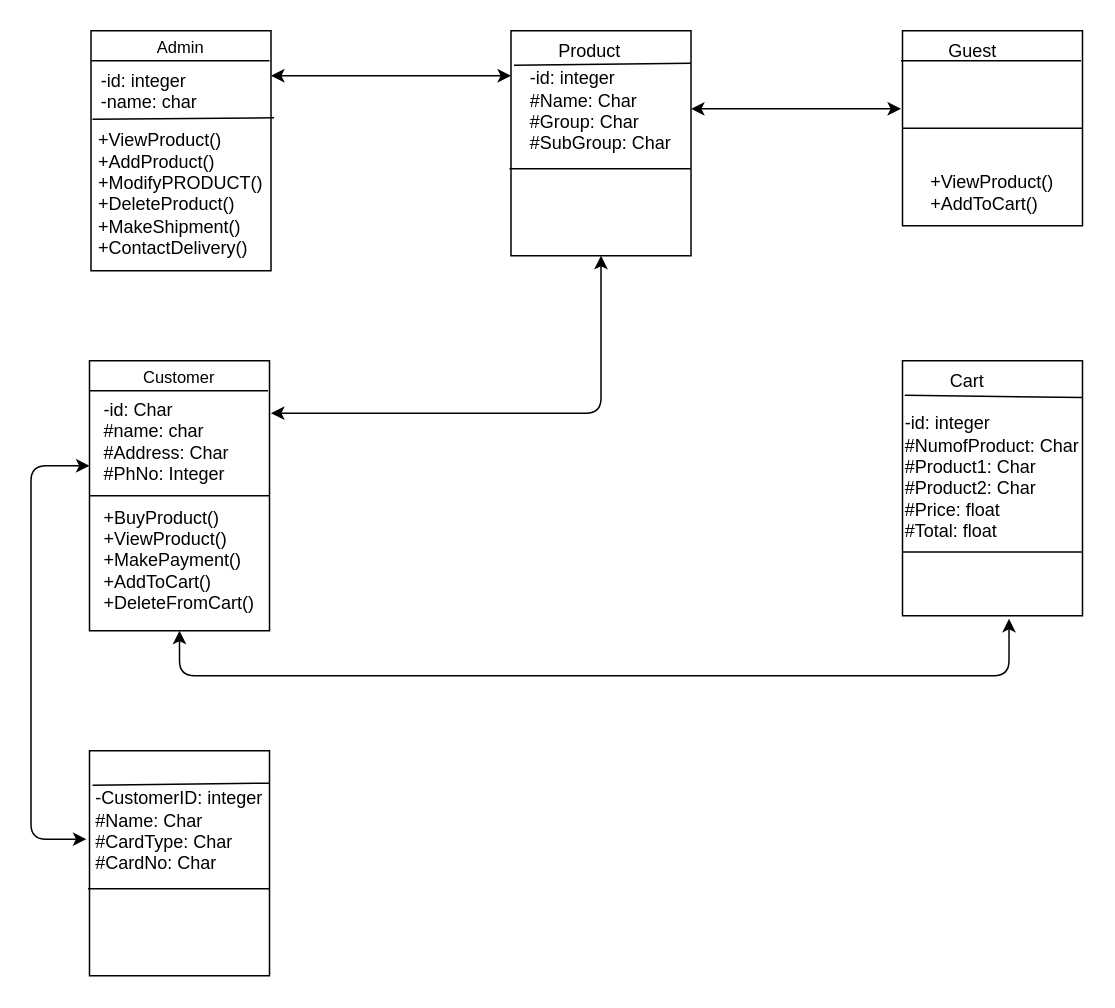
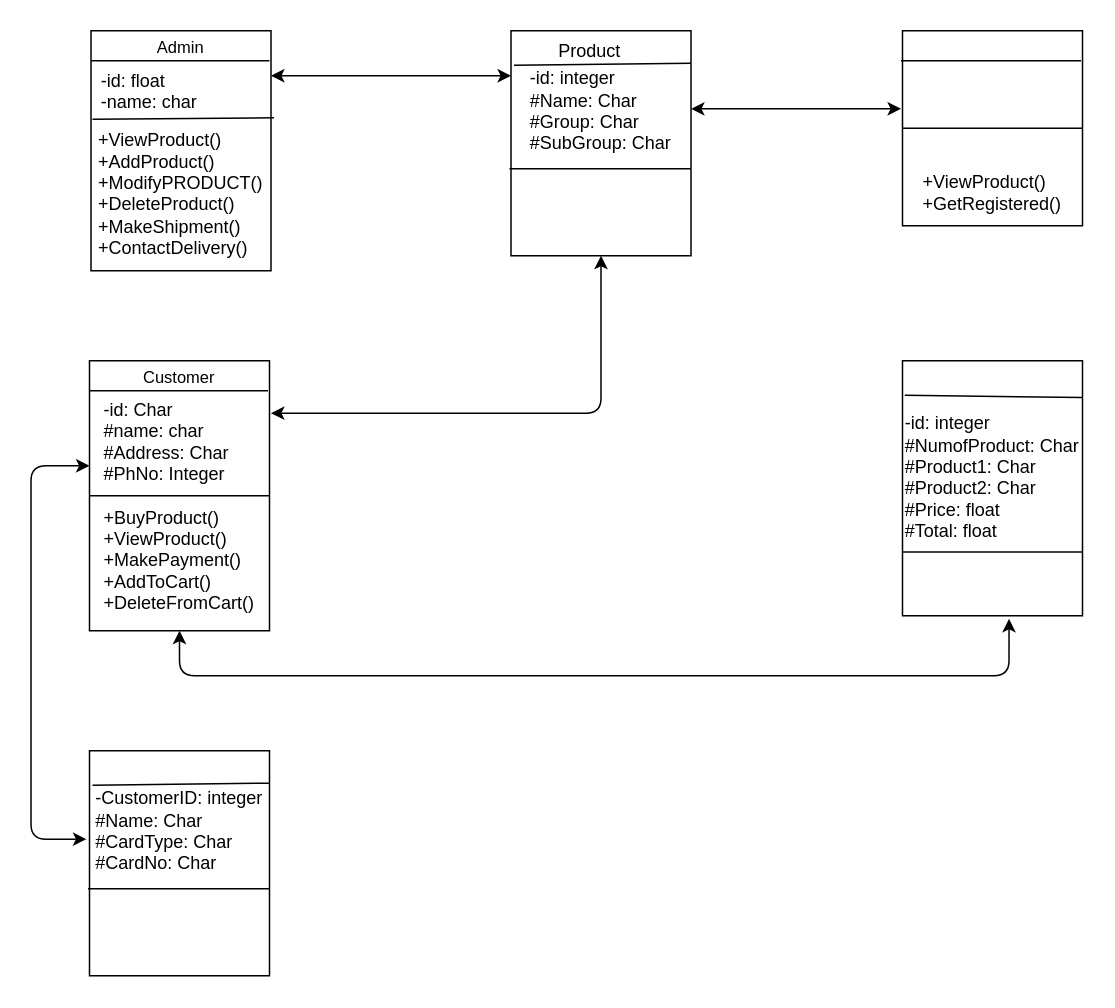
node "Guest": removed
node "-id: integer -name: char": label "-id: integer -name: char" -> "-id: float -name: char"
node "+ViewProduct() +AddToCart()": label "+ViewProduct() +AddToCart()" -> "+ViewProduct() +GetRegistered()"
node "Cart": removed
